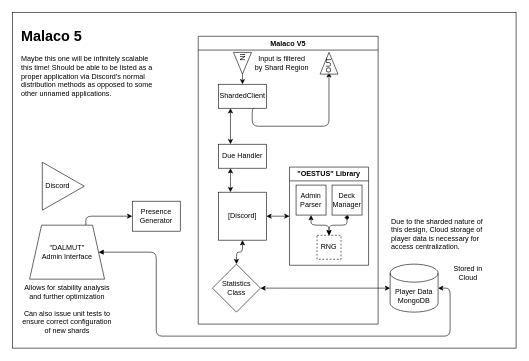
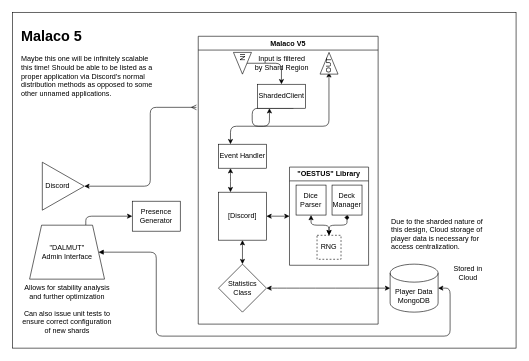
node "ShardedClient": moved (243, 96) -> (282, 96)
edge "Malaco V5" -- "Discord": added
node "Due Handler": label "Due Handler" -> "Event Handler"
node "Admin Parser": label "Admin Parser" -> "Dice Parser"
node "Statistics Class": moved (237, 288) -> (243, 288)
